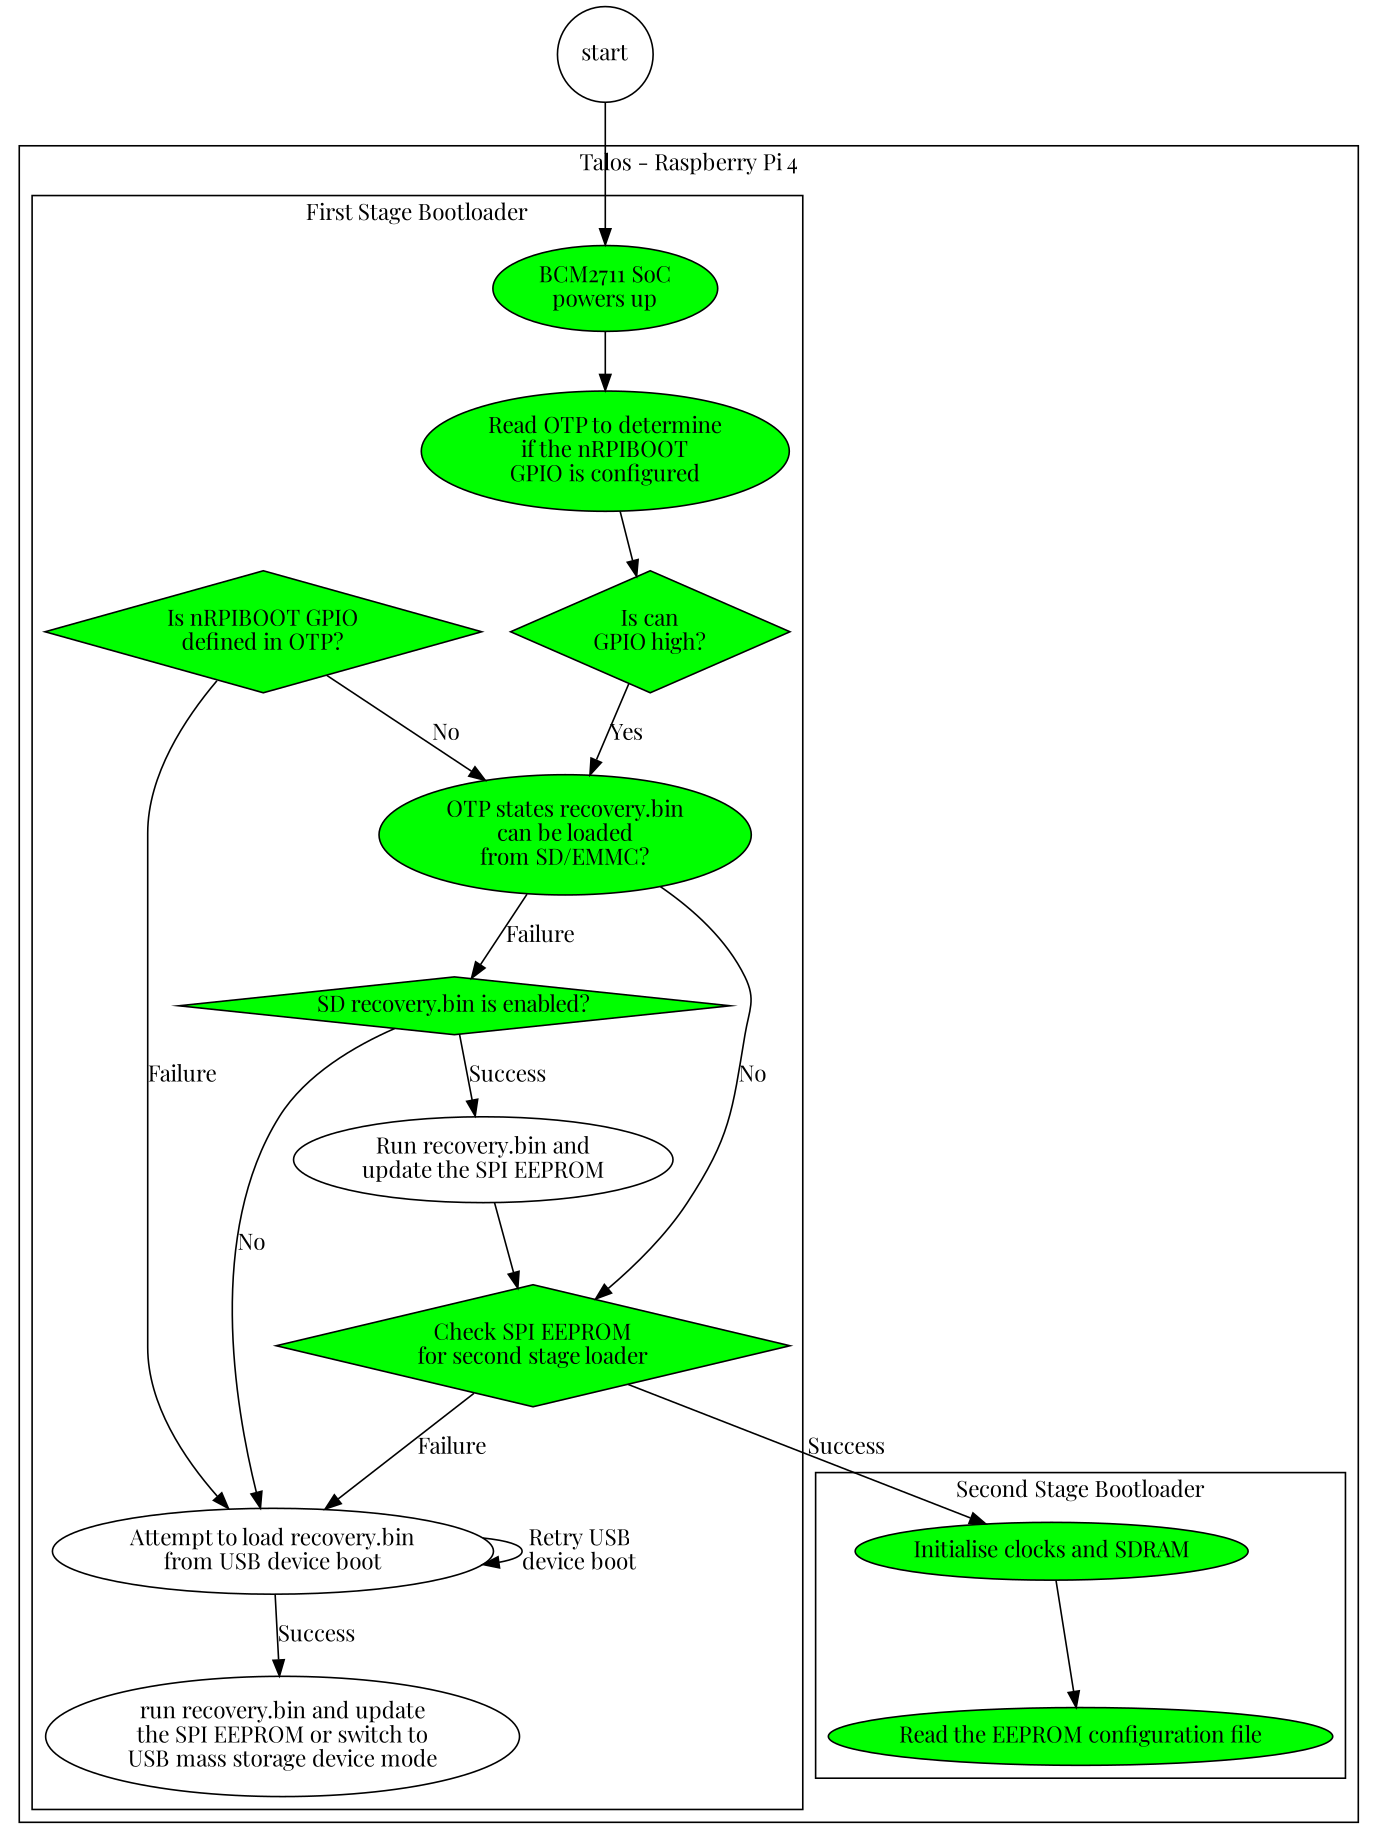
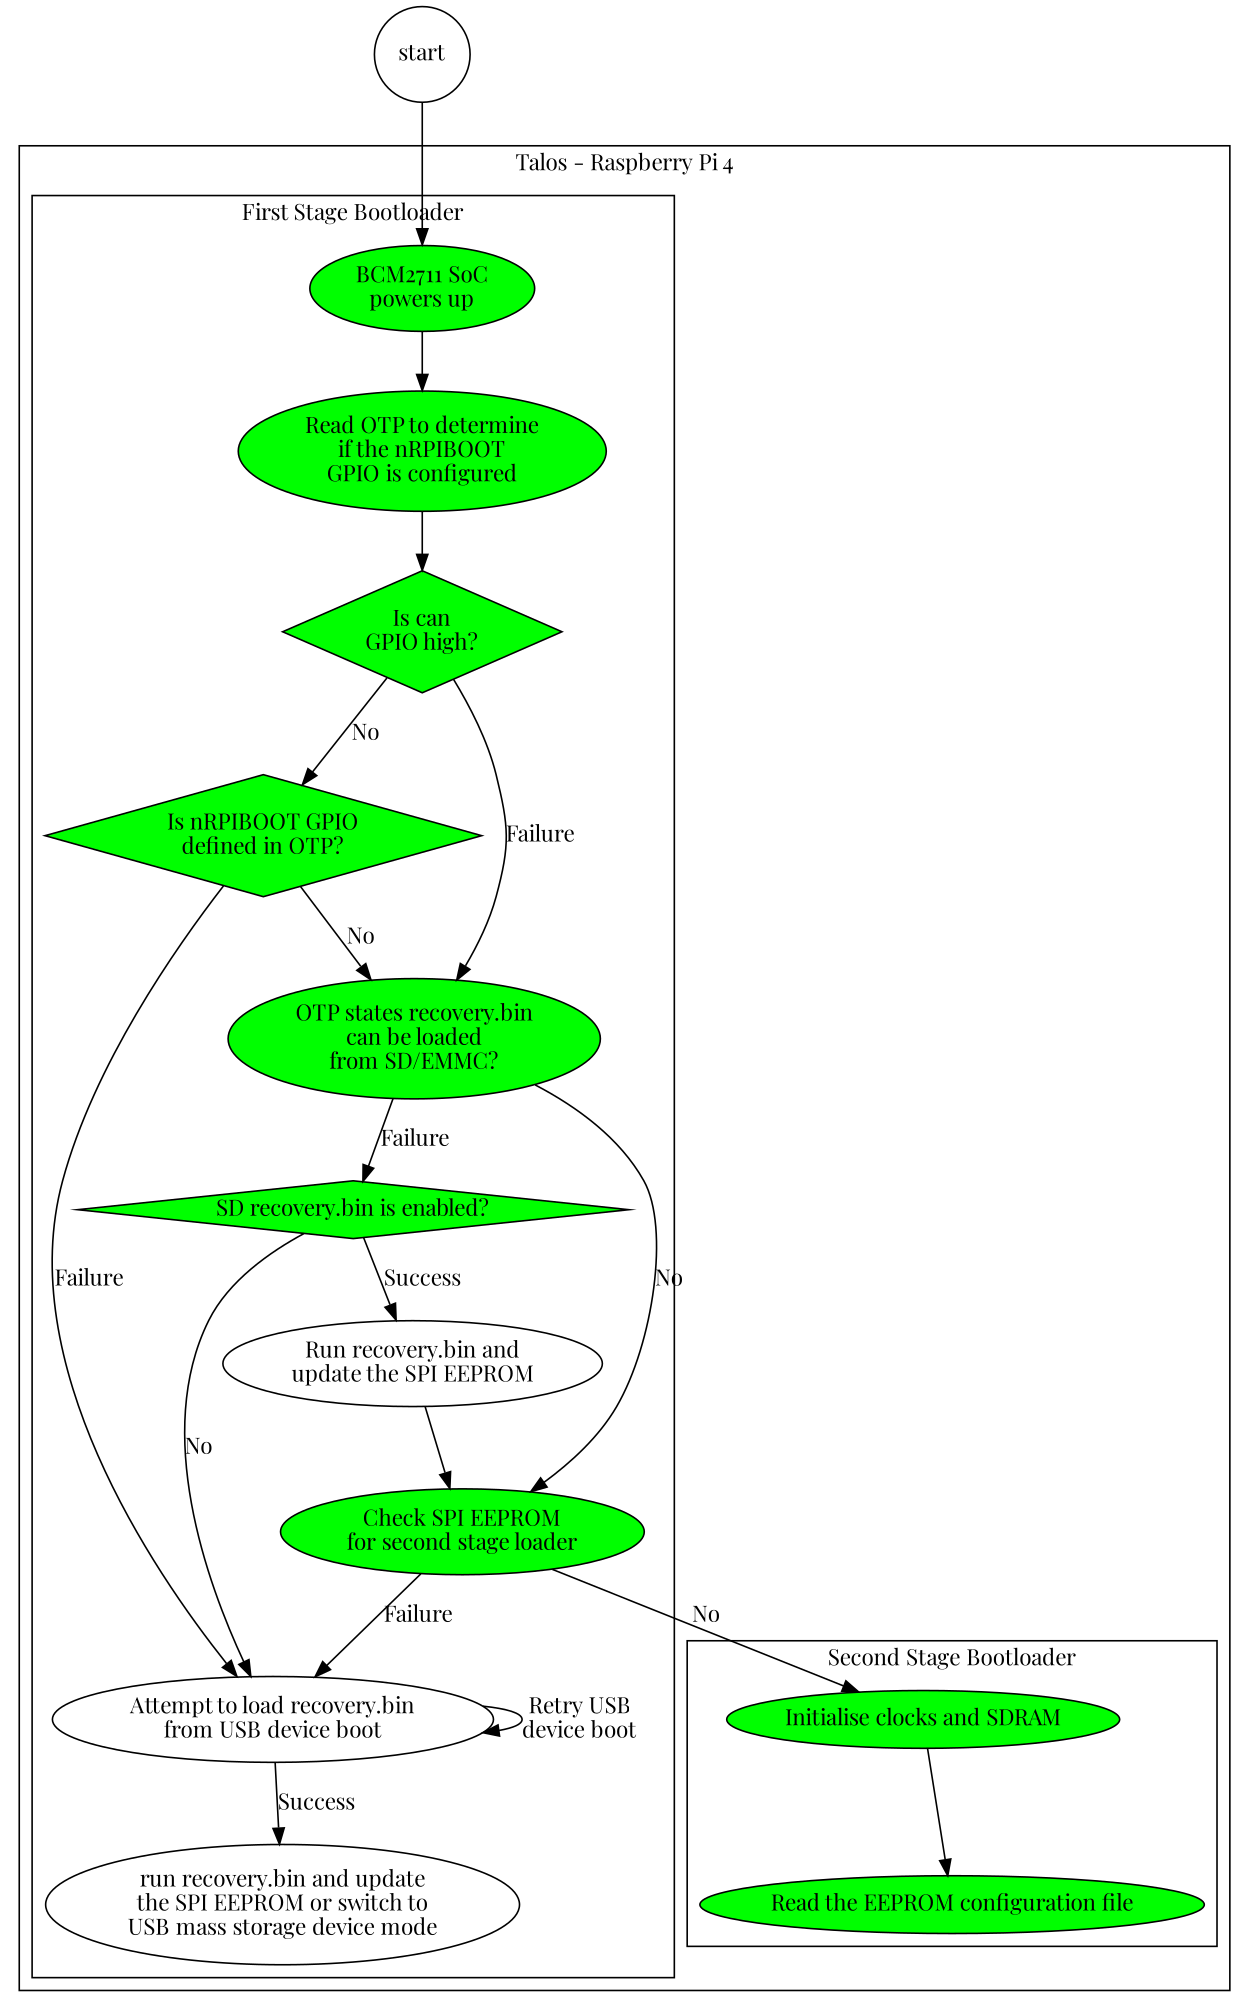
edge "Is can GPIO high?" -> "Is nRPIBOOT GPIO defined in OTP?": added, label "No"
edge "Is can GPIO high?" -> "OTP states recovery.bin can be loaded from SD/EMMC?": label "Yes" -> "Failure"
node "Check SPI EEPROM for second stage loader": shape diamond -> ellipse
edge "Check SPI EEPROM for second stage loader" -> "Initialise clocks and SDRAM": label "Success" -> "No"
